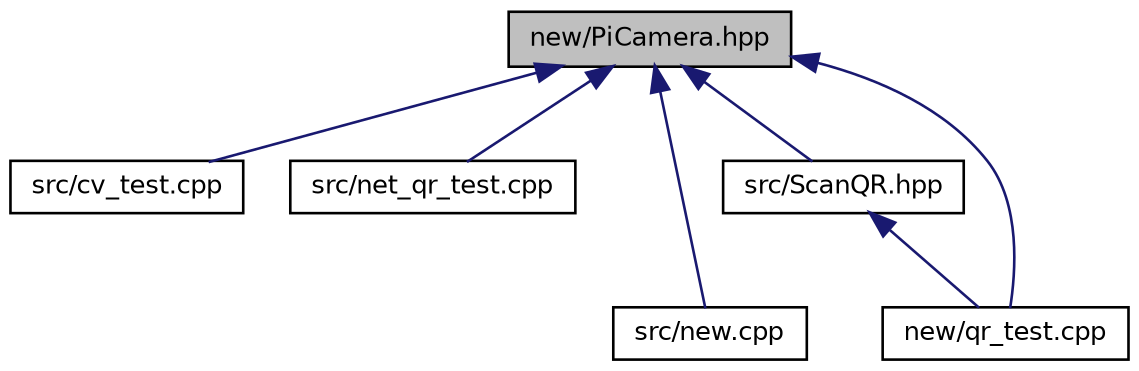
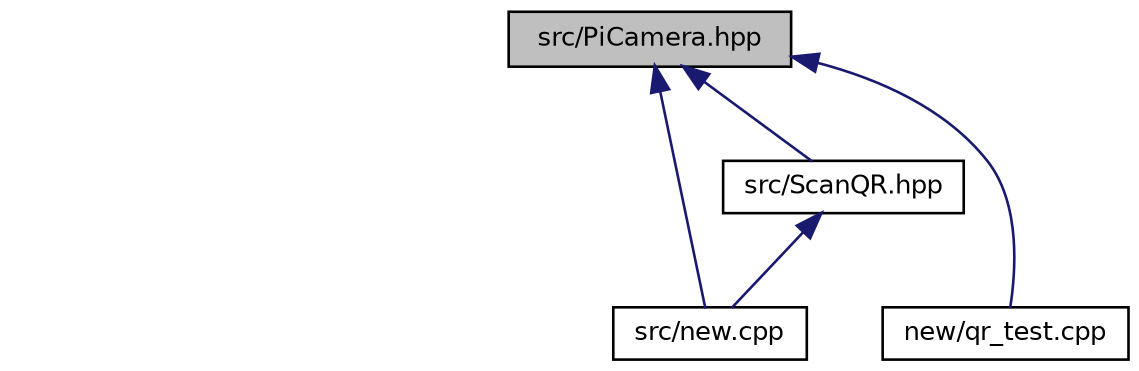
node "new/PiCamera.hpp": label "new/PiCamera.hpp" -> "src/PiCamera.hpp"
node "src/cv_test.cpp": removed
node "src/net_qr_test.cpp": removed
edge "new/qr_test.cpp" -> "src/ScanQR.hpp": now "src/new.cpp" -> "src/ScanQR.hpp"
